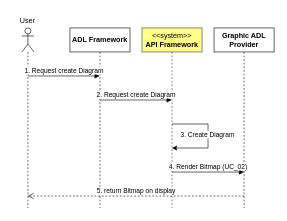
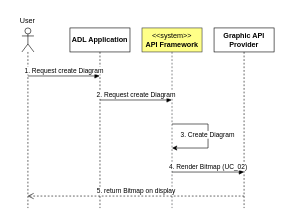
node "ADL Framework": label "ADL Framework" -> "ADL Application"
node "Graphic ADL Provider": label "Graphic ADL Provider" -> "Graphic API Provider"
